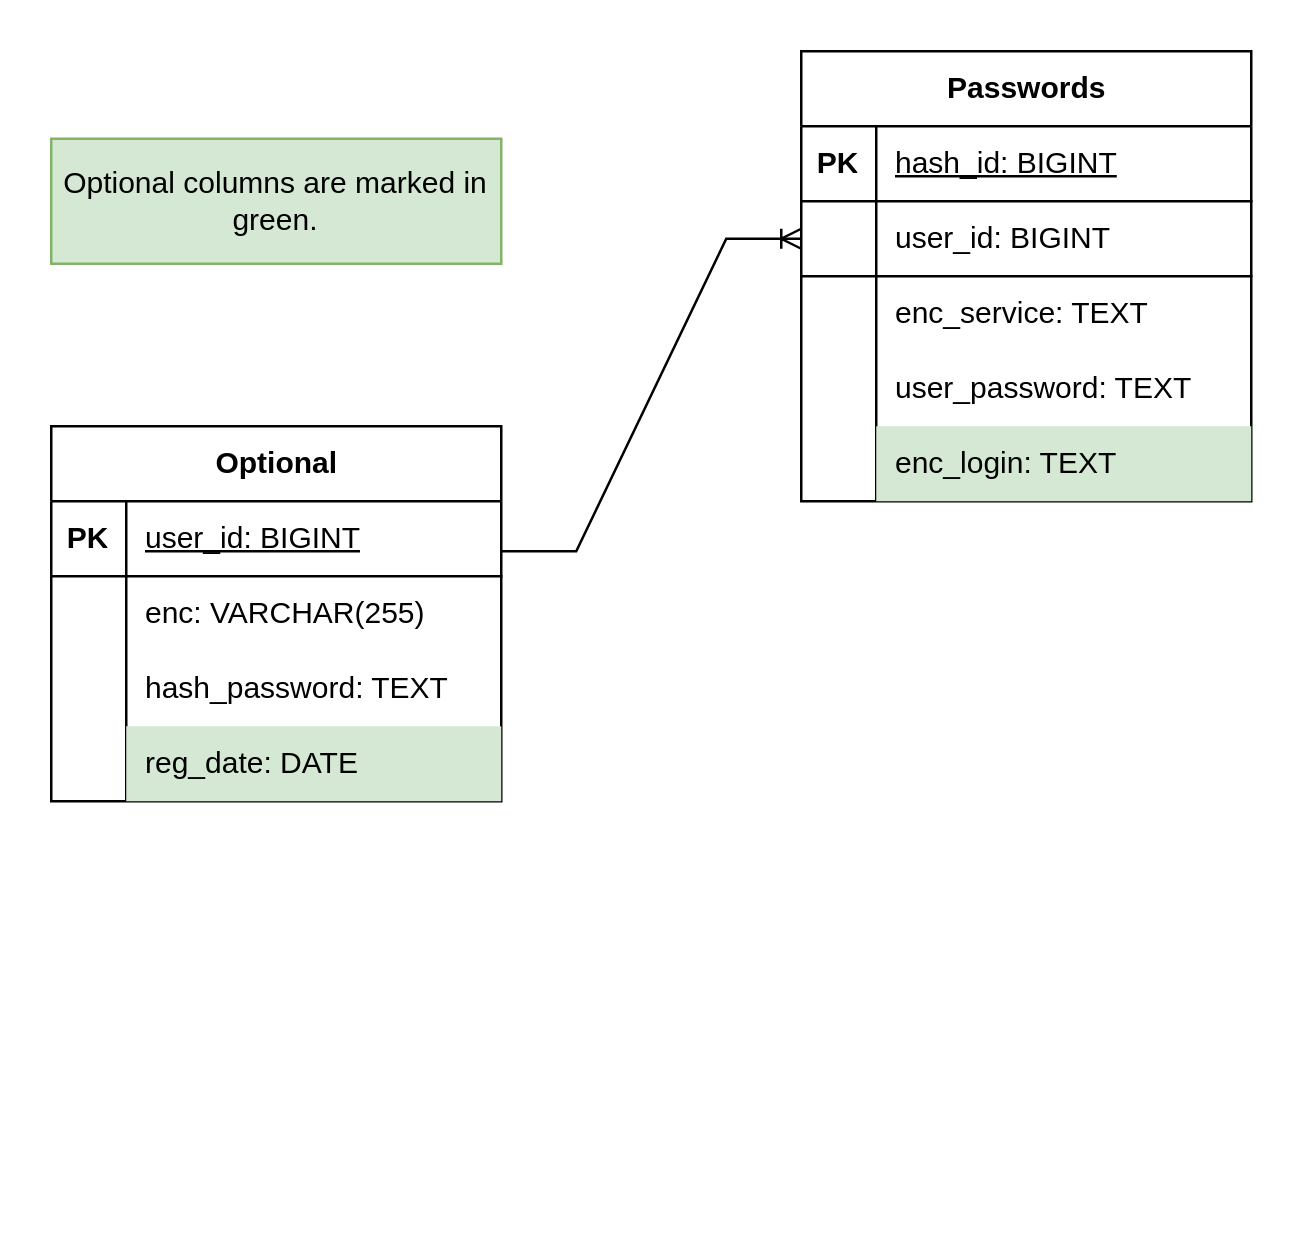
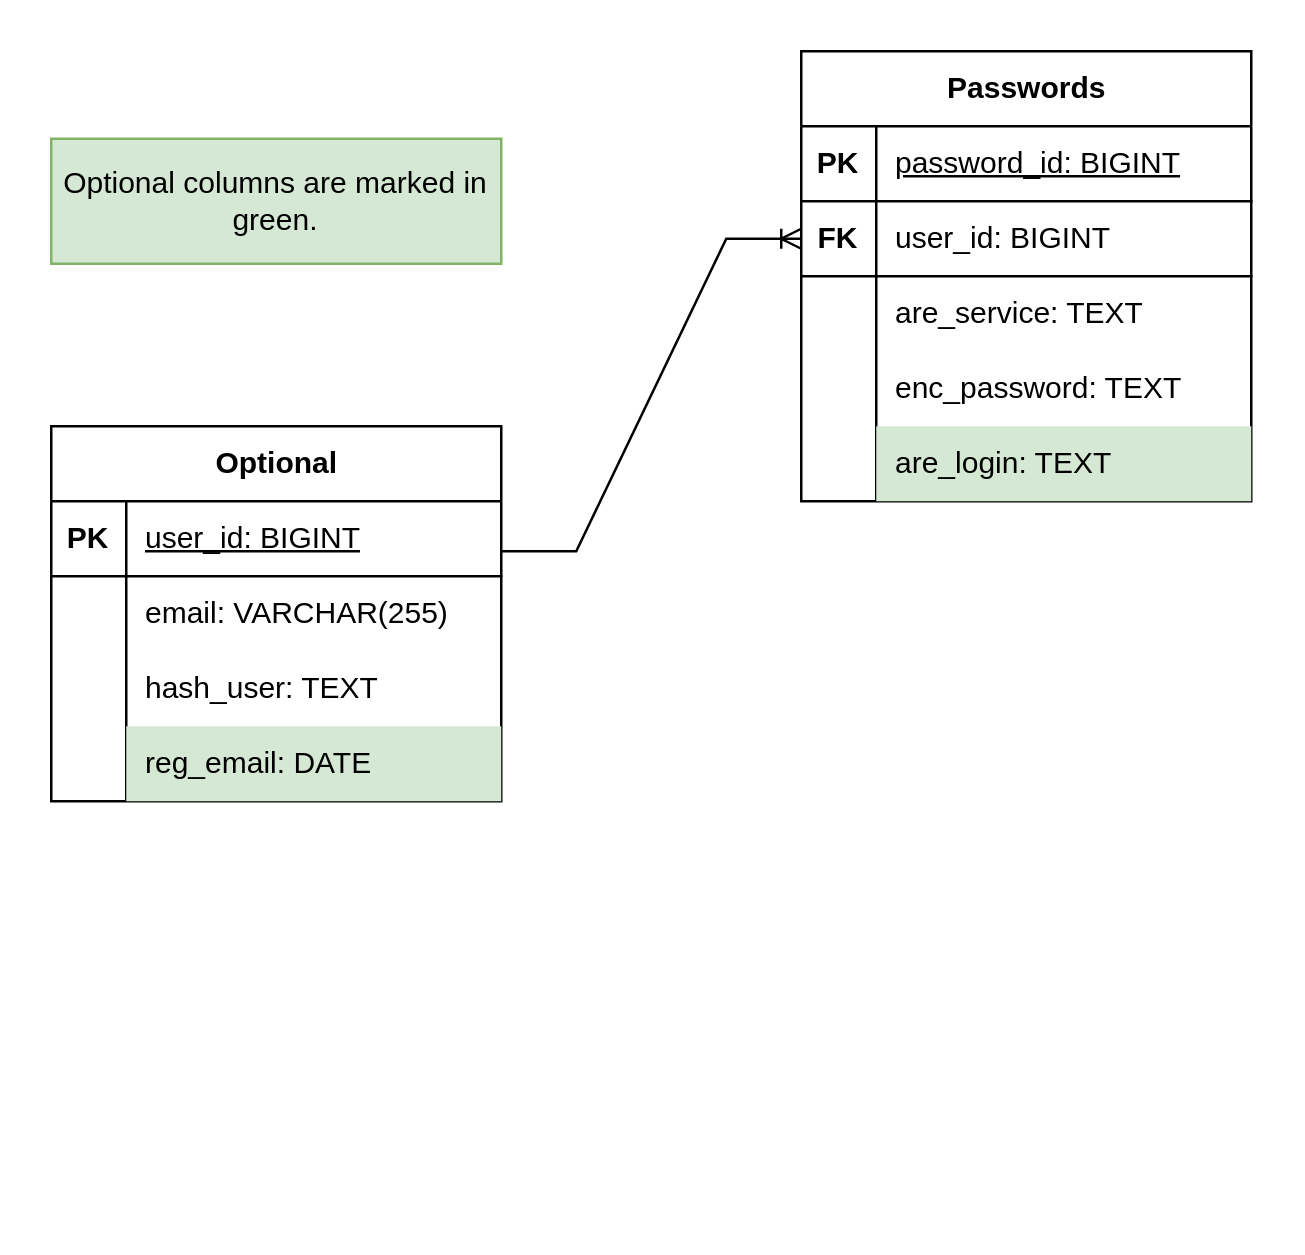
node "hash_id: BIGINT": label "hash_id: BIGINT" -> "password_id: BIGINT"
node "FK": added
node "enc_service: TEXT": label "enc_service: TEXT" -> "are_service: TEXT"
node "user_password: TEXT": label "user_password: TEXT" -> "enc_password: TEXT"
node "enc_login: TEXT": label "enc_login: TEXT" -> "are_login: TEXT"
node "enc: VARCHAR(255)": label "enc: VARCHAR(255)" -> "email: VARCHAR(255)"
node "hash_password: TEXT": label "hash_password: TEXT" -> "hash_user: TEXT"
node "reg_date: DATE": label "reg_date: DATE" -> "reg_email: DATE"
